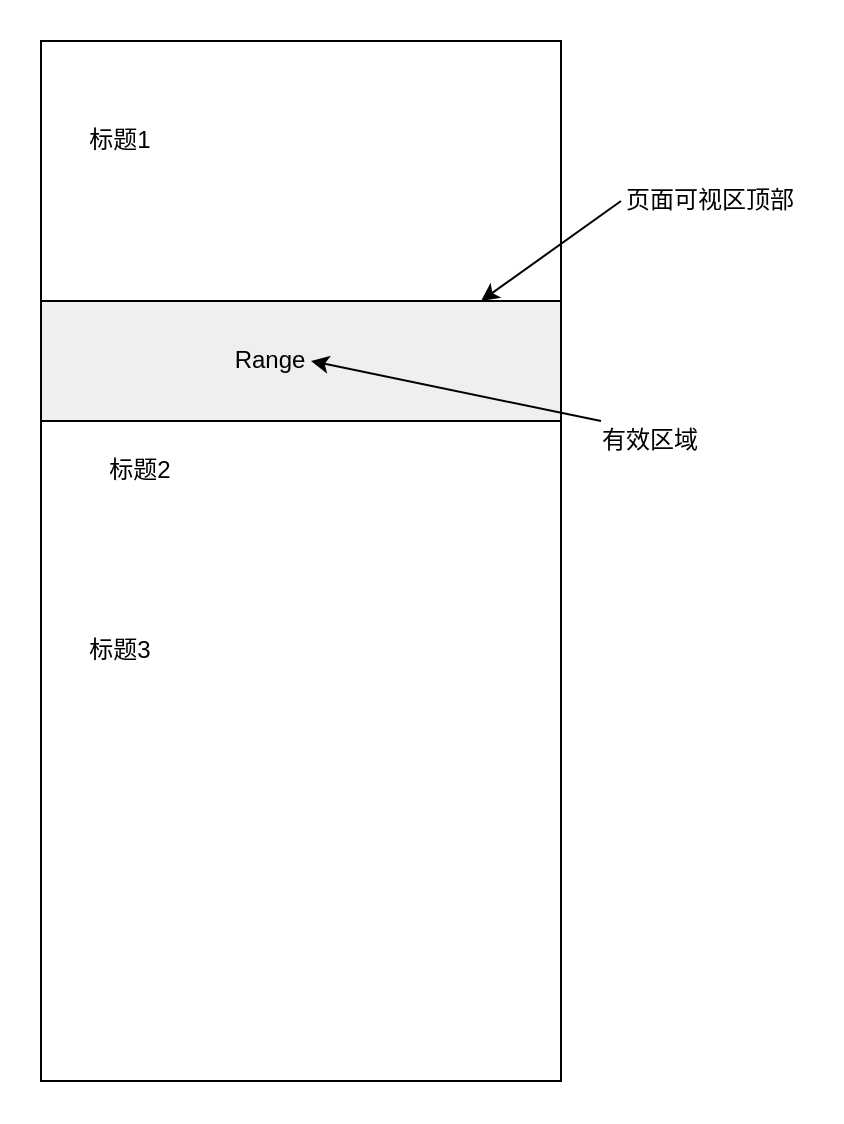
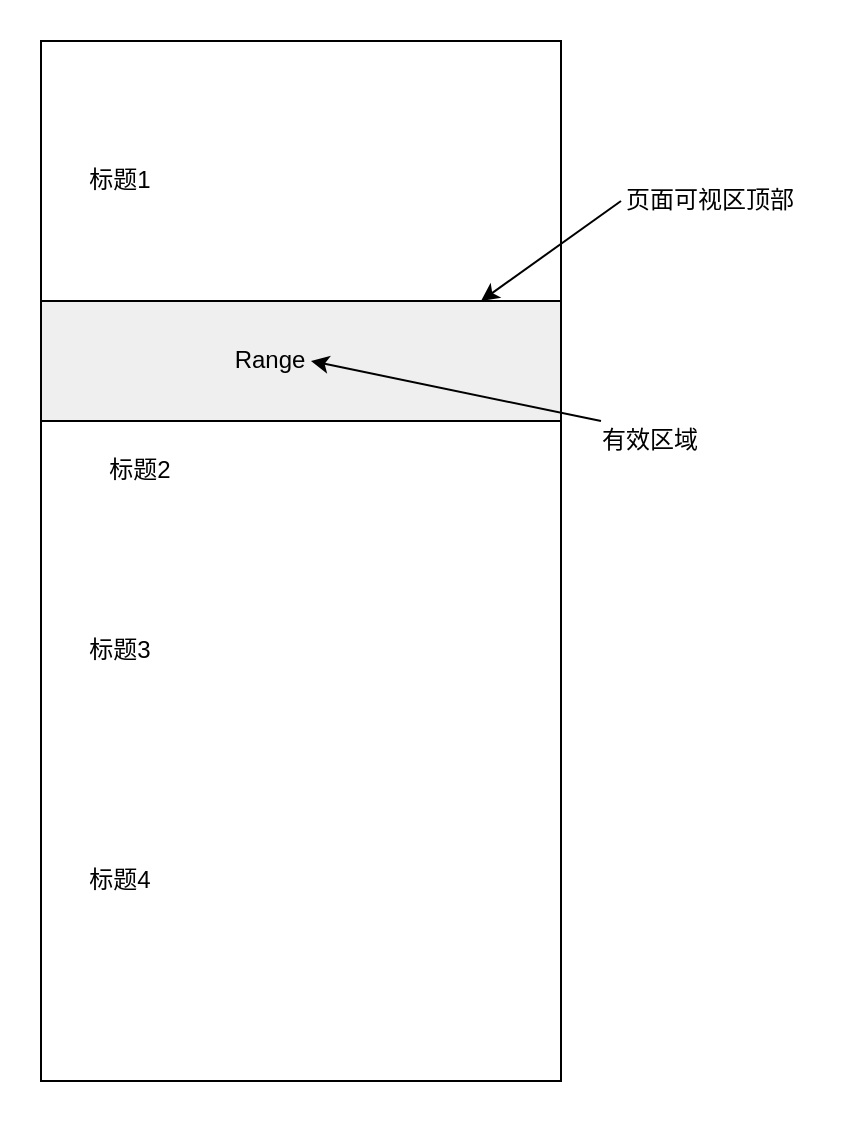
node "标题1": moved (121, 141) -> (121, 181)
node "标题4": added
